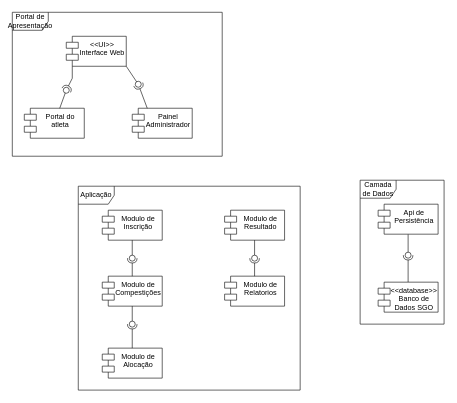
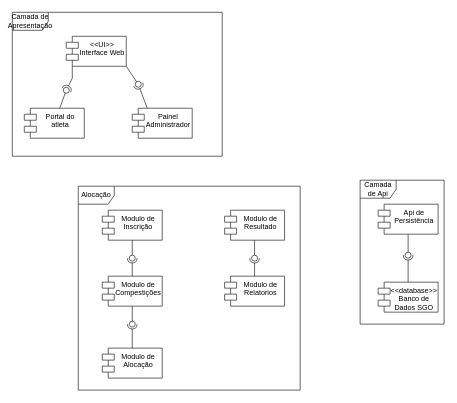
node "Portal de Apresentação": label "Portal de Apresentação" -> "Camada de Apresentação"
node "Camada de Dados": label "Camada de Dados" -> "Camada de Api"
node "Aplicação": label "Aplicação" -> "Alocação"
